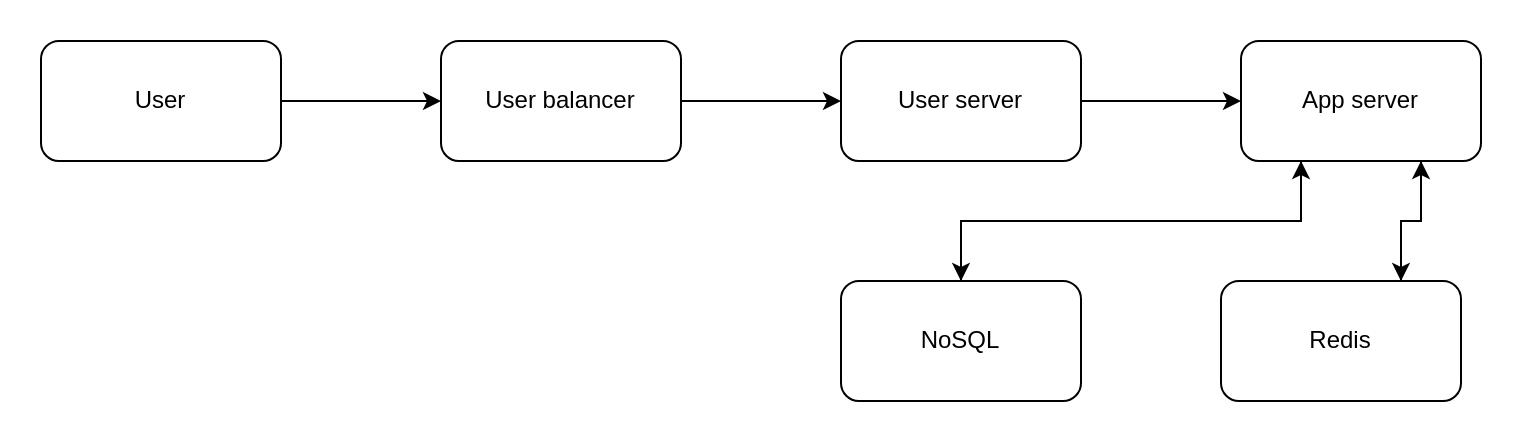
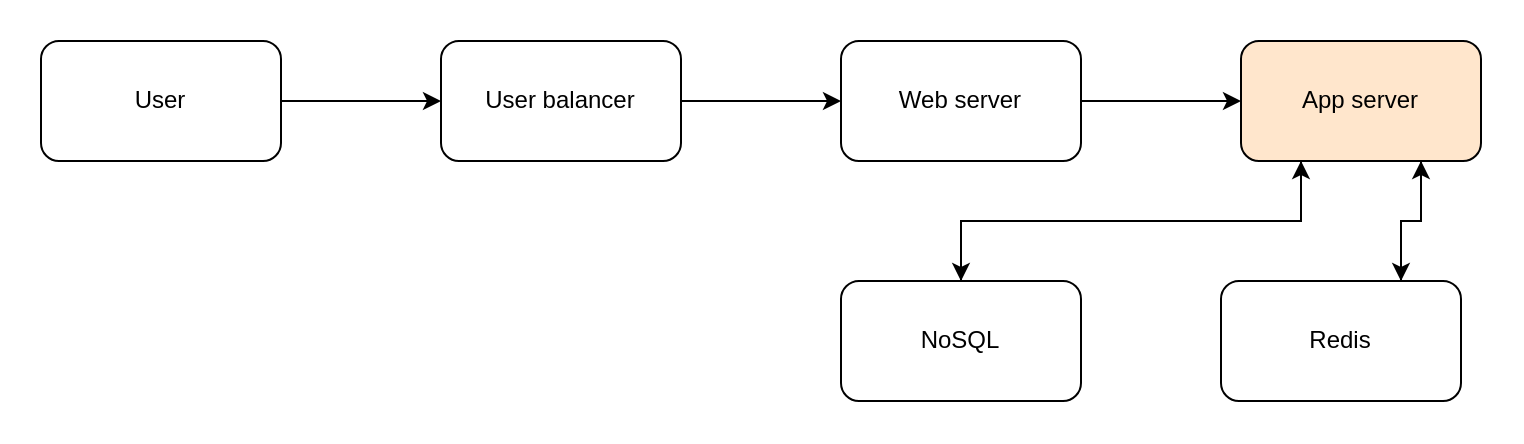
node "User server": label "User server" -> "Web server"
node "App server": fillcolor #ffffff -> #ffe6cc
